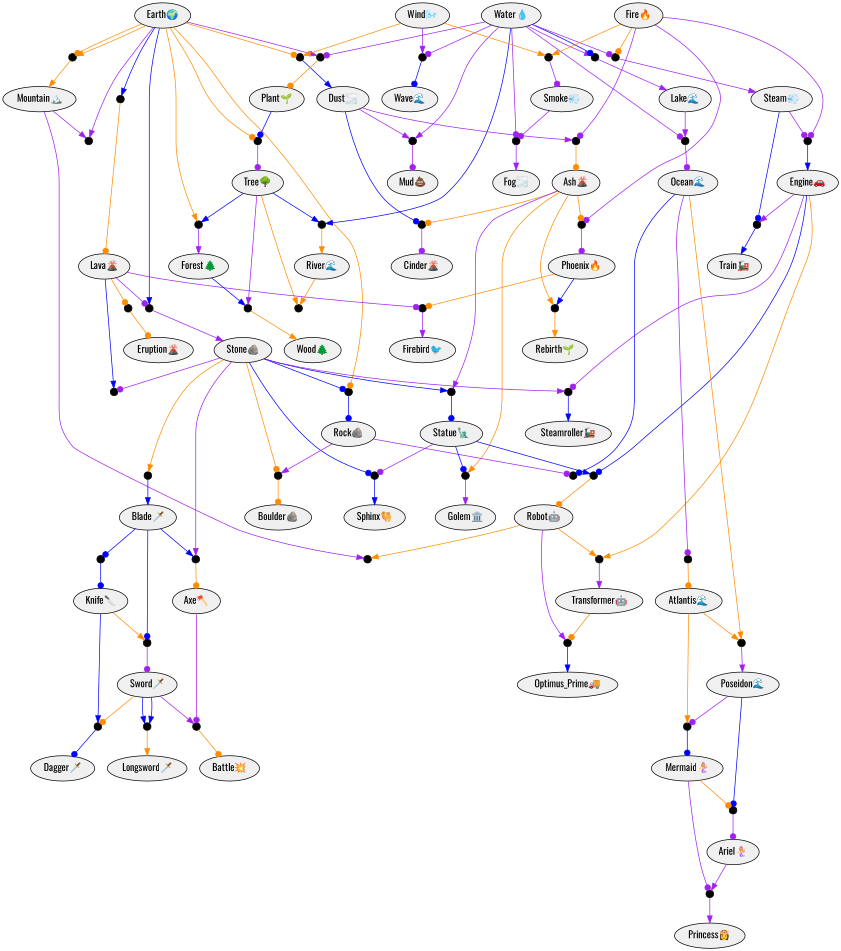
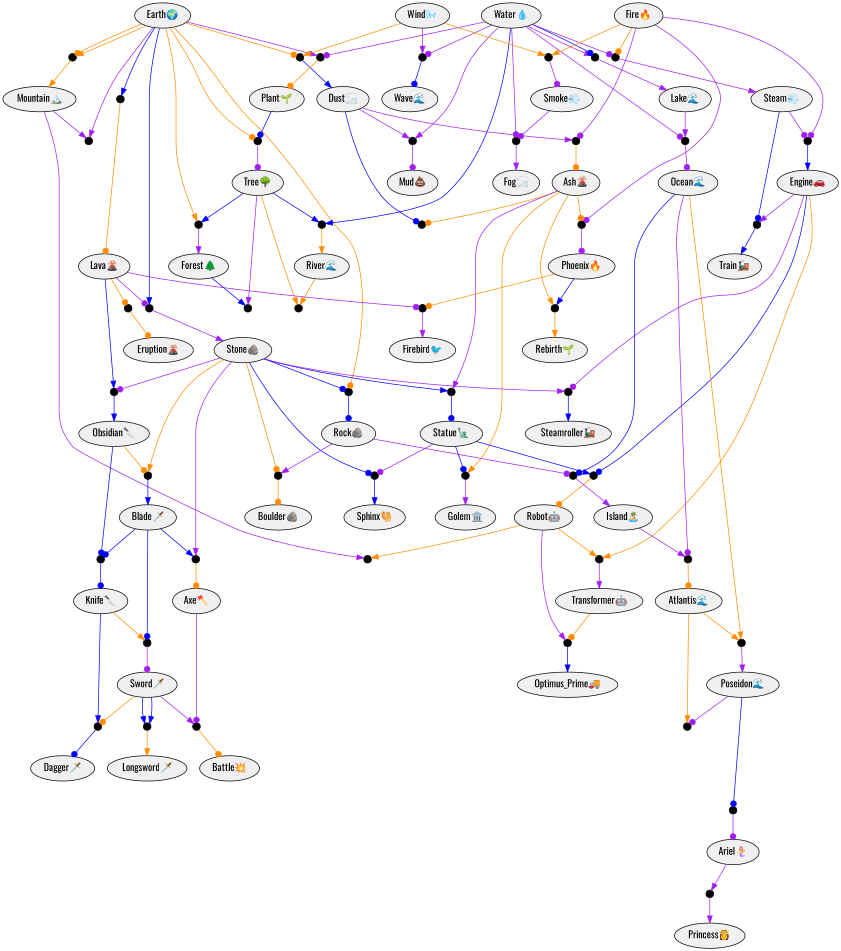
node "Cinder🌋": removed
node "Wood🌲": removed
node "Obsidian🔪": added
node "Island🏝️": added
node "Mermaid🧜‍♀️": removed
